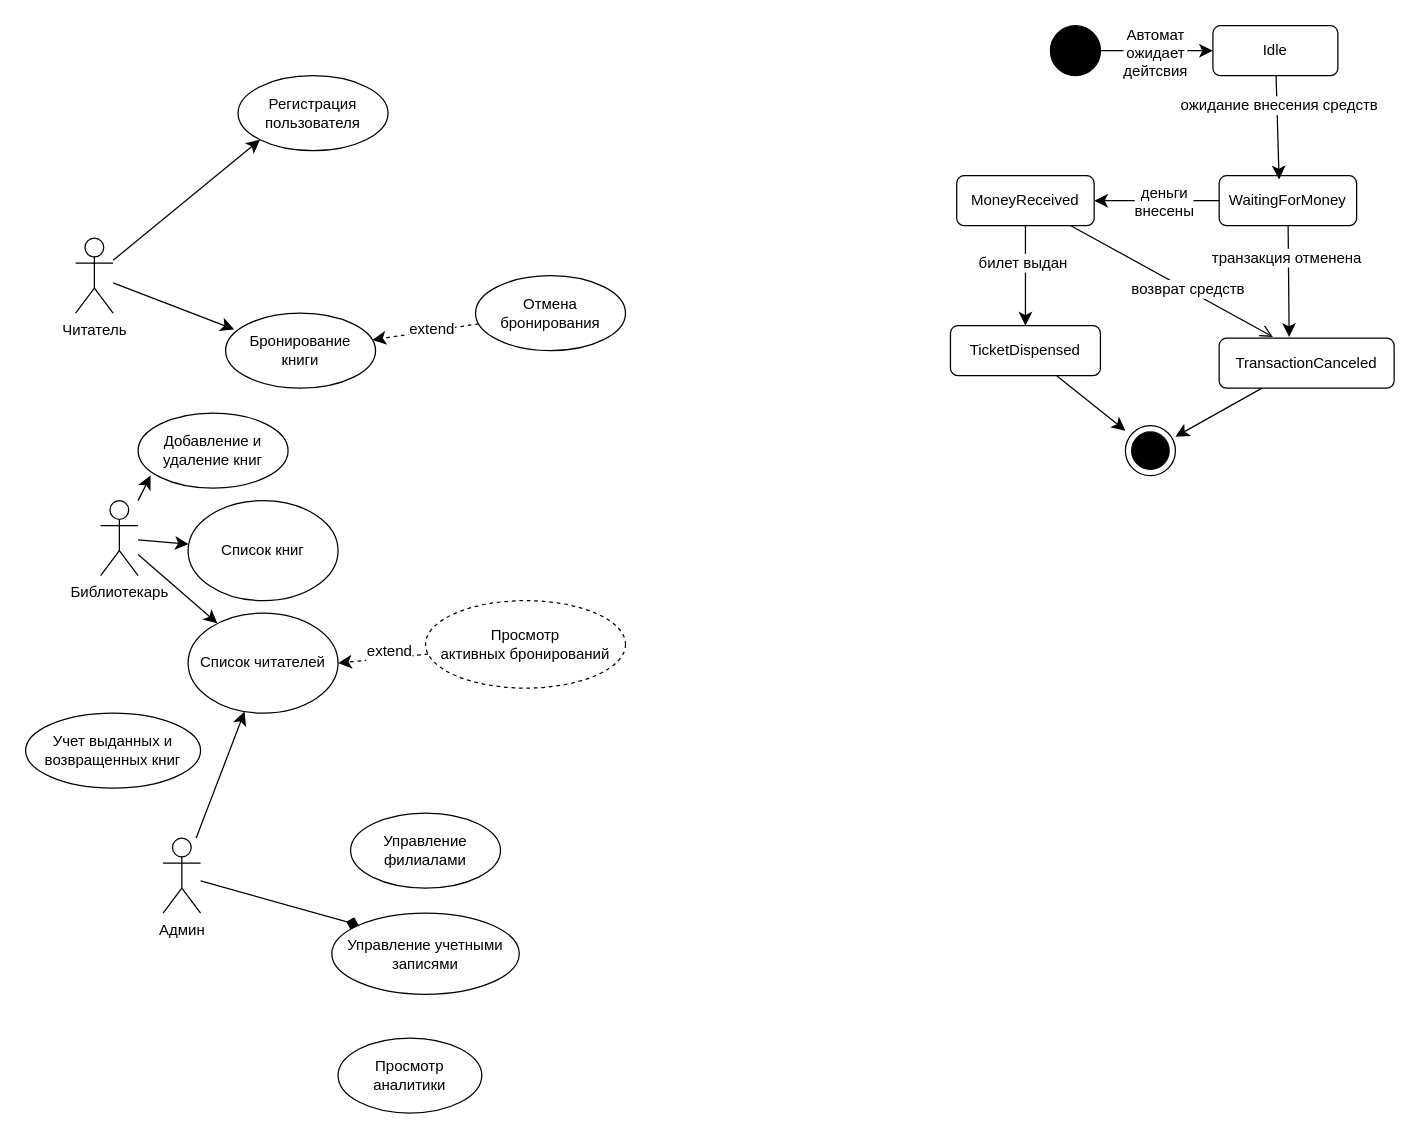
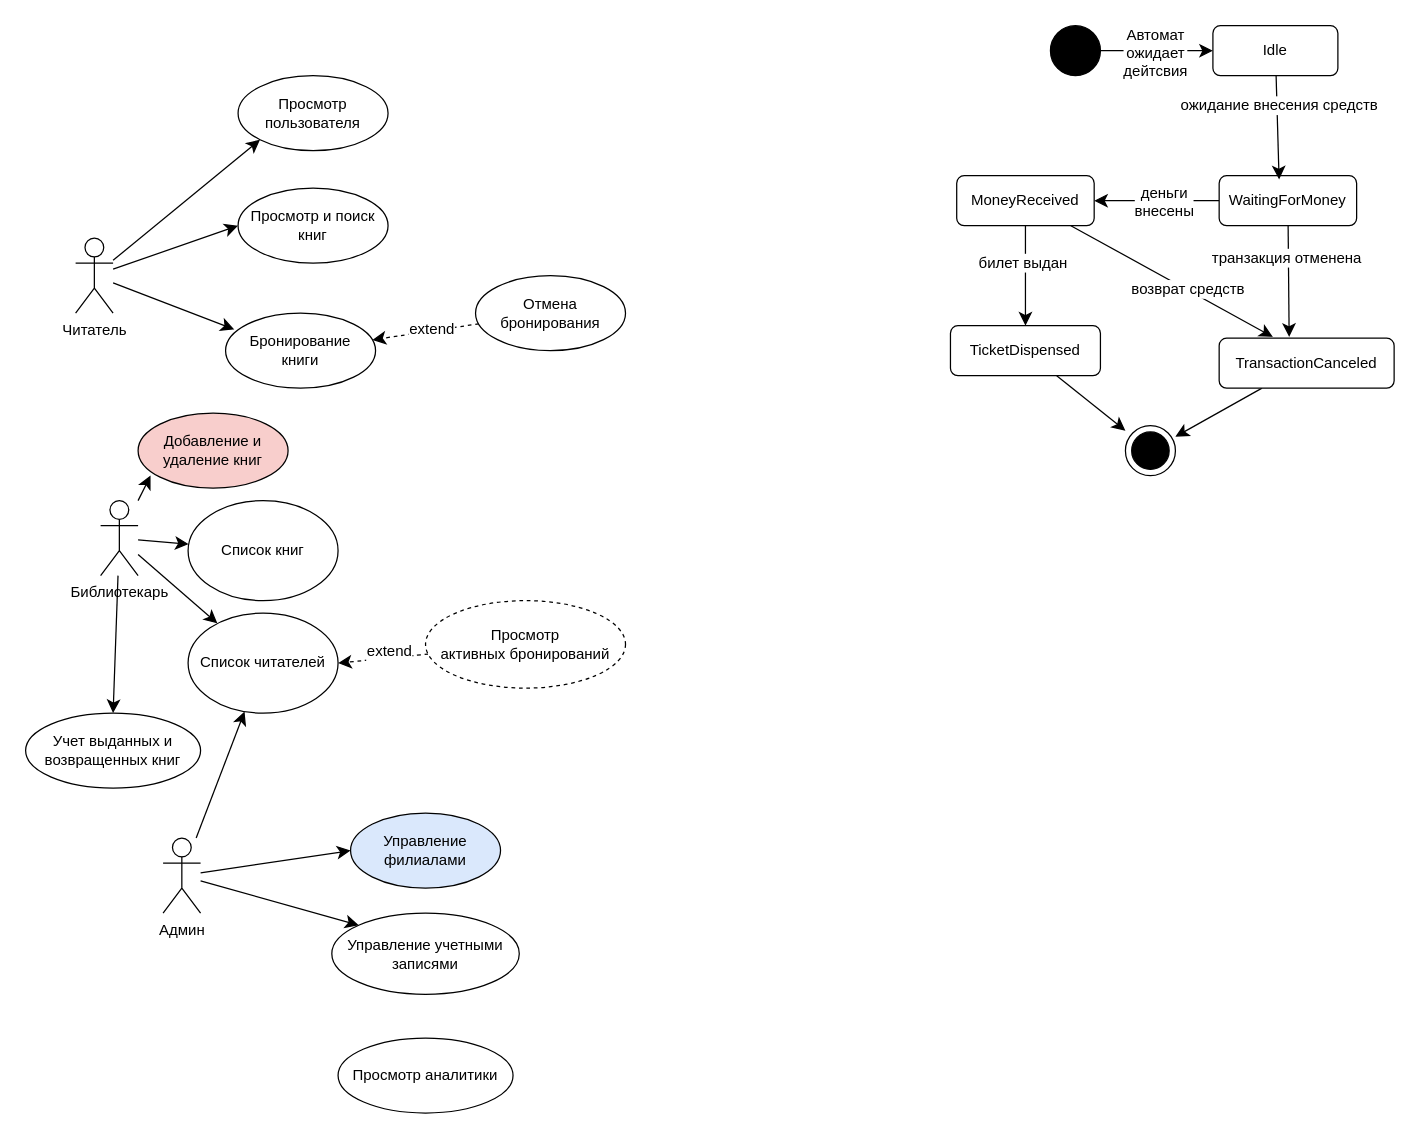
node "Регистрация пользователя": label "Регистрация пользователя" -> "Просмотр пользователя"
node "Просмотр и поиск книг": added
edge "Читатель" -> "Просмотр и поиск книг": added
edge "MoneyReceived" -> "TransactionCanceled": arrowhead open -> classic
node "Добавление и удаление книг": fillcolor #ffffff -> #f8cecc
edge "Библиотекарь" -> "Учет выданных и возвращенных книг": added
node "Управление филиалами": fillcolor #ffffff -> #dae8fc
edge "Админ" -> "Управление филиалами": added
edge "Админ" -> "Управление учетными записями": arrowhead diamond -> classic
node "Просмотр аналитики": size 144x75 -> 175x75
